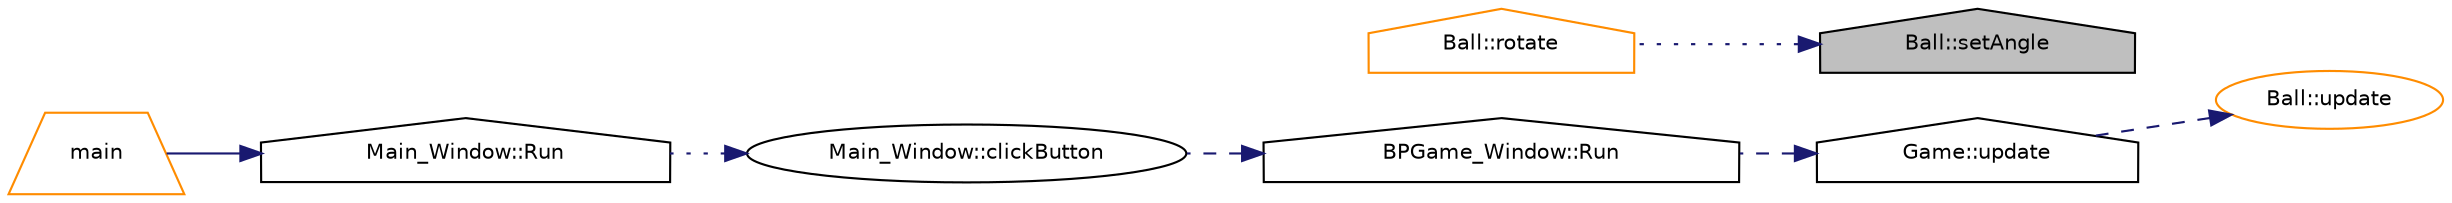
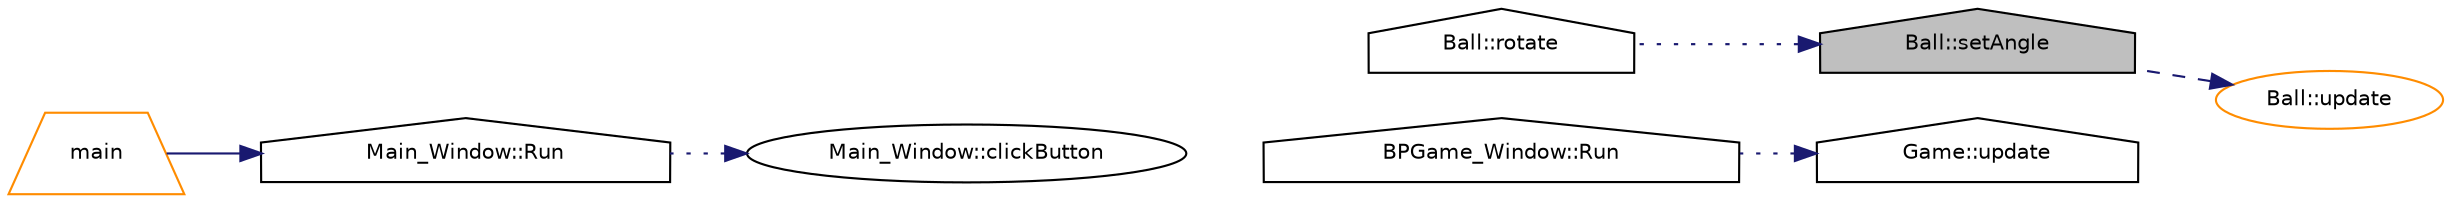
node "Ball::rotate": color darkorange -> black
edge "Game::update" -> "Ball::update": now "Ball::setAngle" -> "Ball::update"
edge "Main_Window::clickButton" -> "BPGame_Window::Run": removed
edge "BPGame_Window::Run" -> "Game::update": style dashed -> dotted
